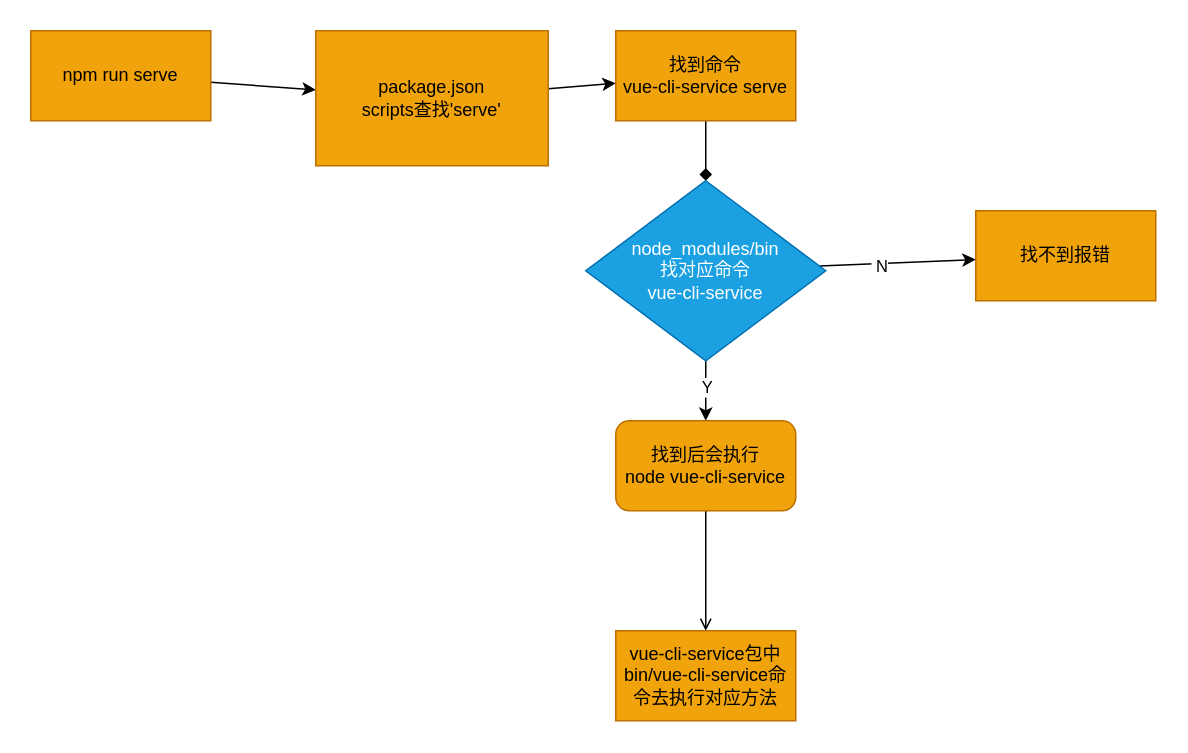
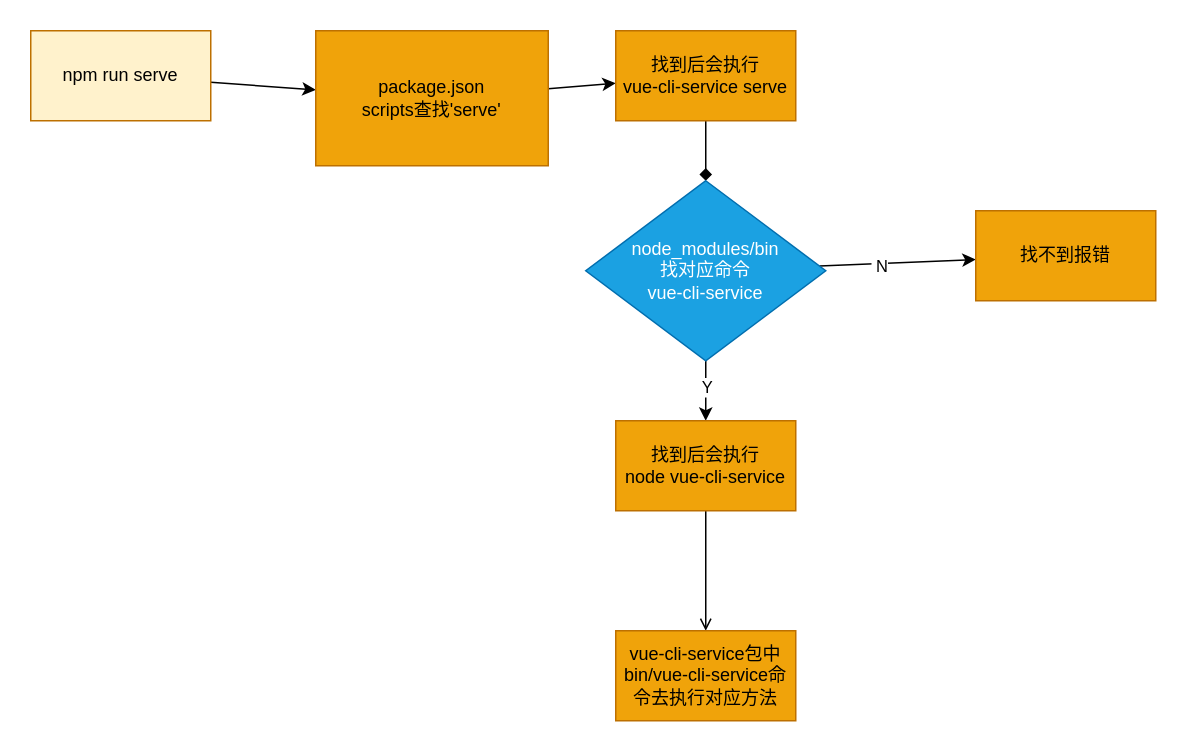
node "npm run serve": fillcolor #f0a30a -> #fff2cc
node "找到命令 vue-cli-service serve": label "找到命令 vue-cli-service serve" -> "找到后会执行 vue-cli-service serve"
node "找到后会执行 node vue-cli-service": shape rounded rectangle -> rectangle
